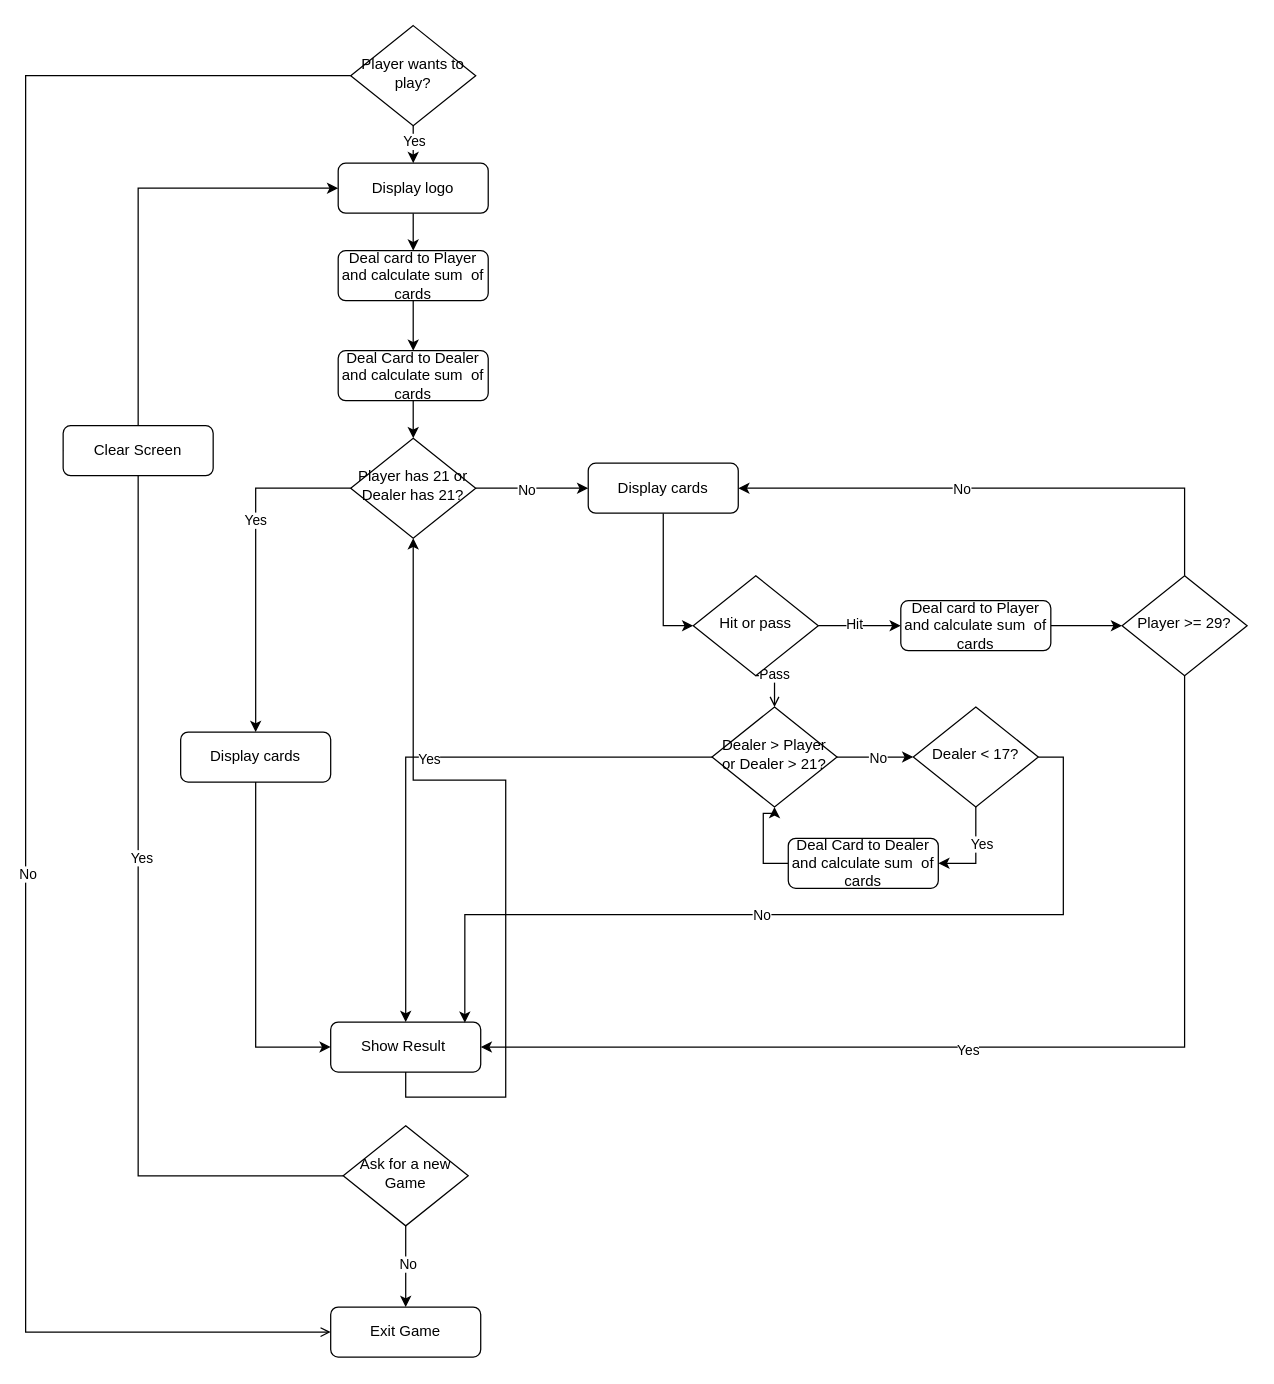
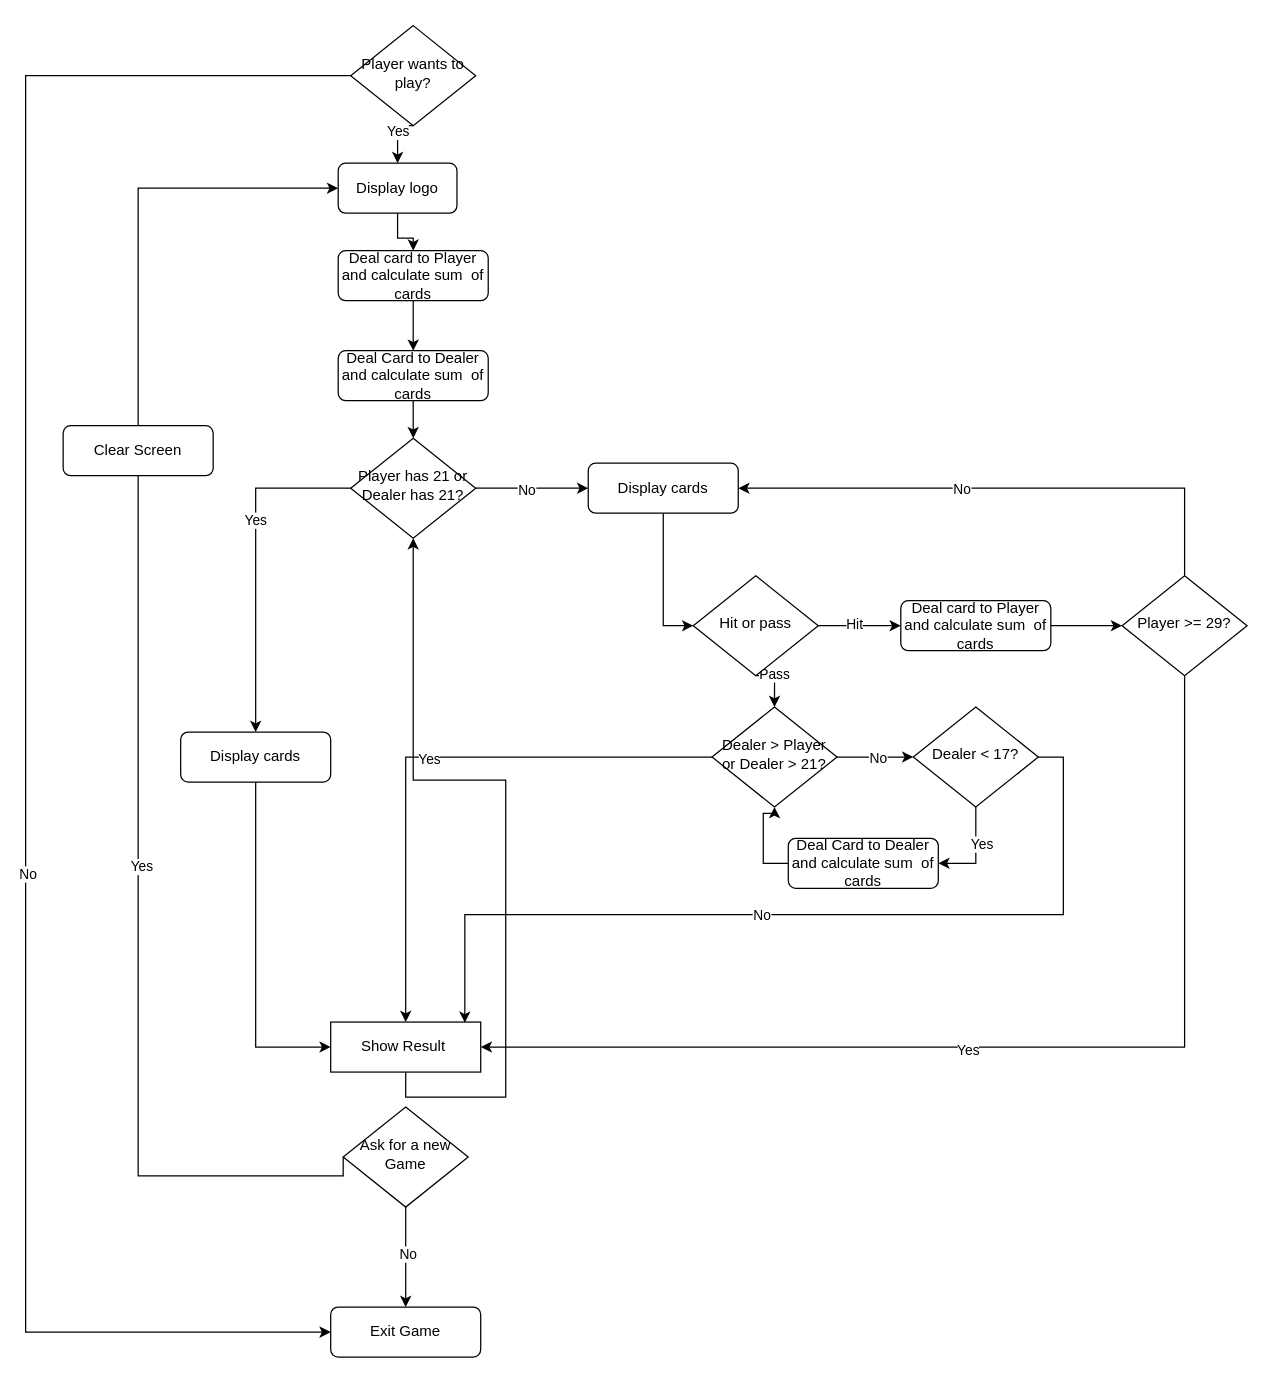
node "Display logo": size 150x50 -> 119x50
edge "Hit or pass" -> "Dealer > Player or Dealer > 21?": arrowhead open -> classic
node "Show Result": shape rounded rectangle -> rectangle
node "Ask for a new Game": moved (406, 1176) -> (406, 1157)
edge "Player wants to play?" -> "Exit Game": arrowhead open -> classic
